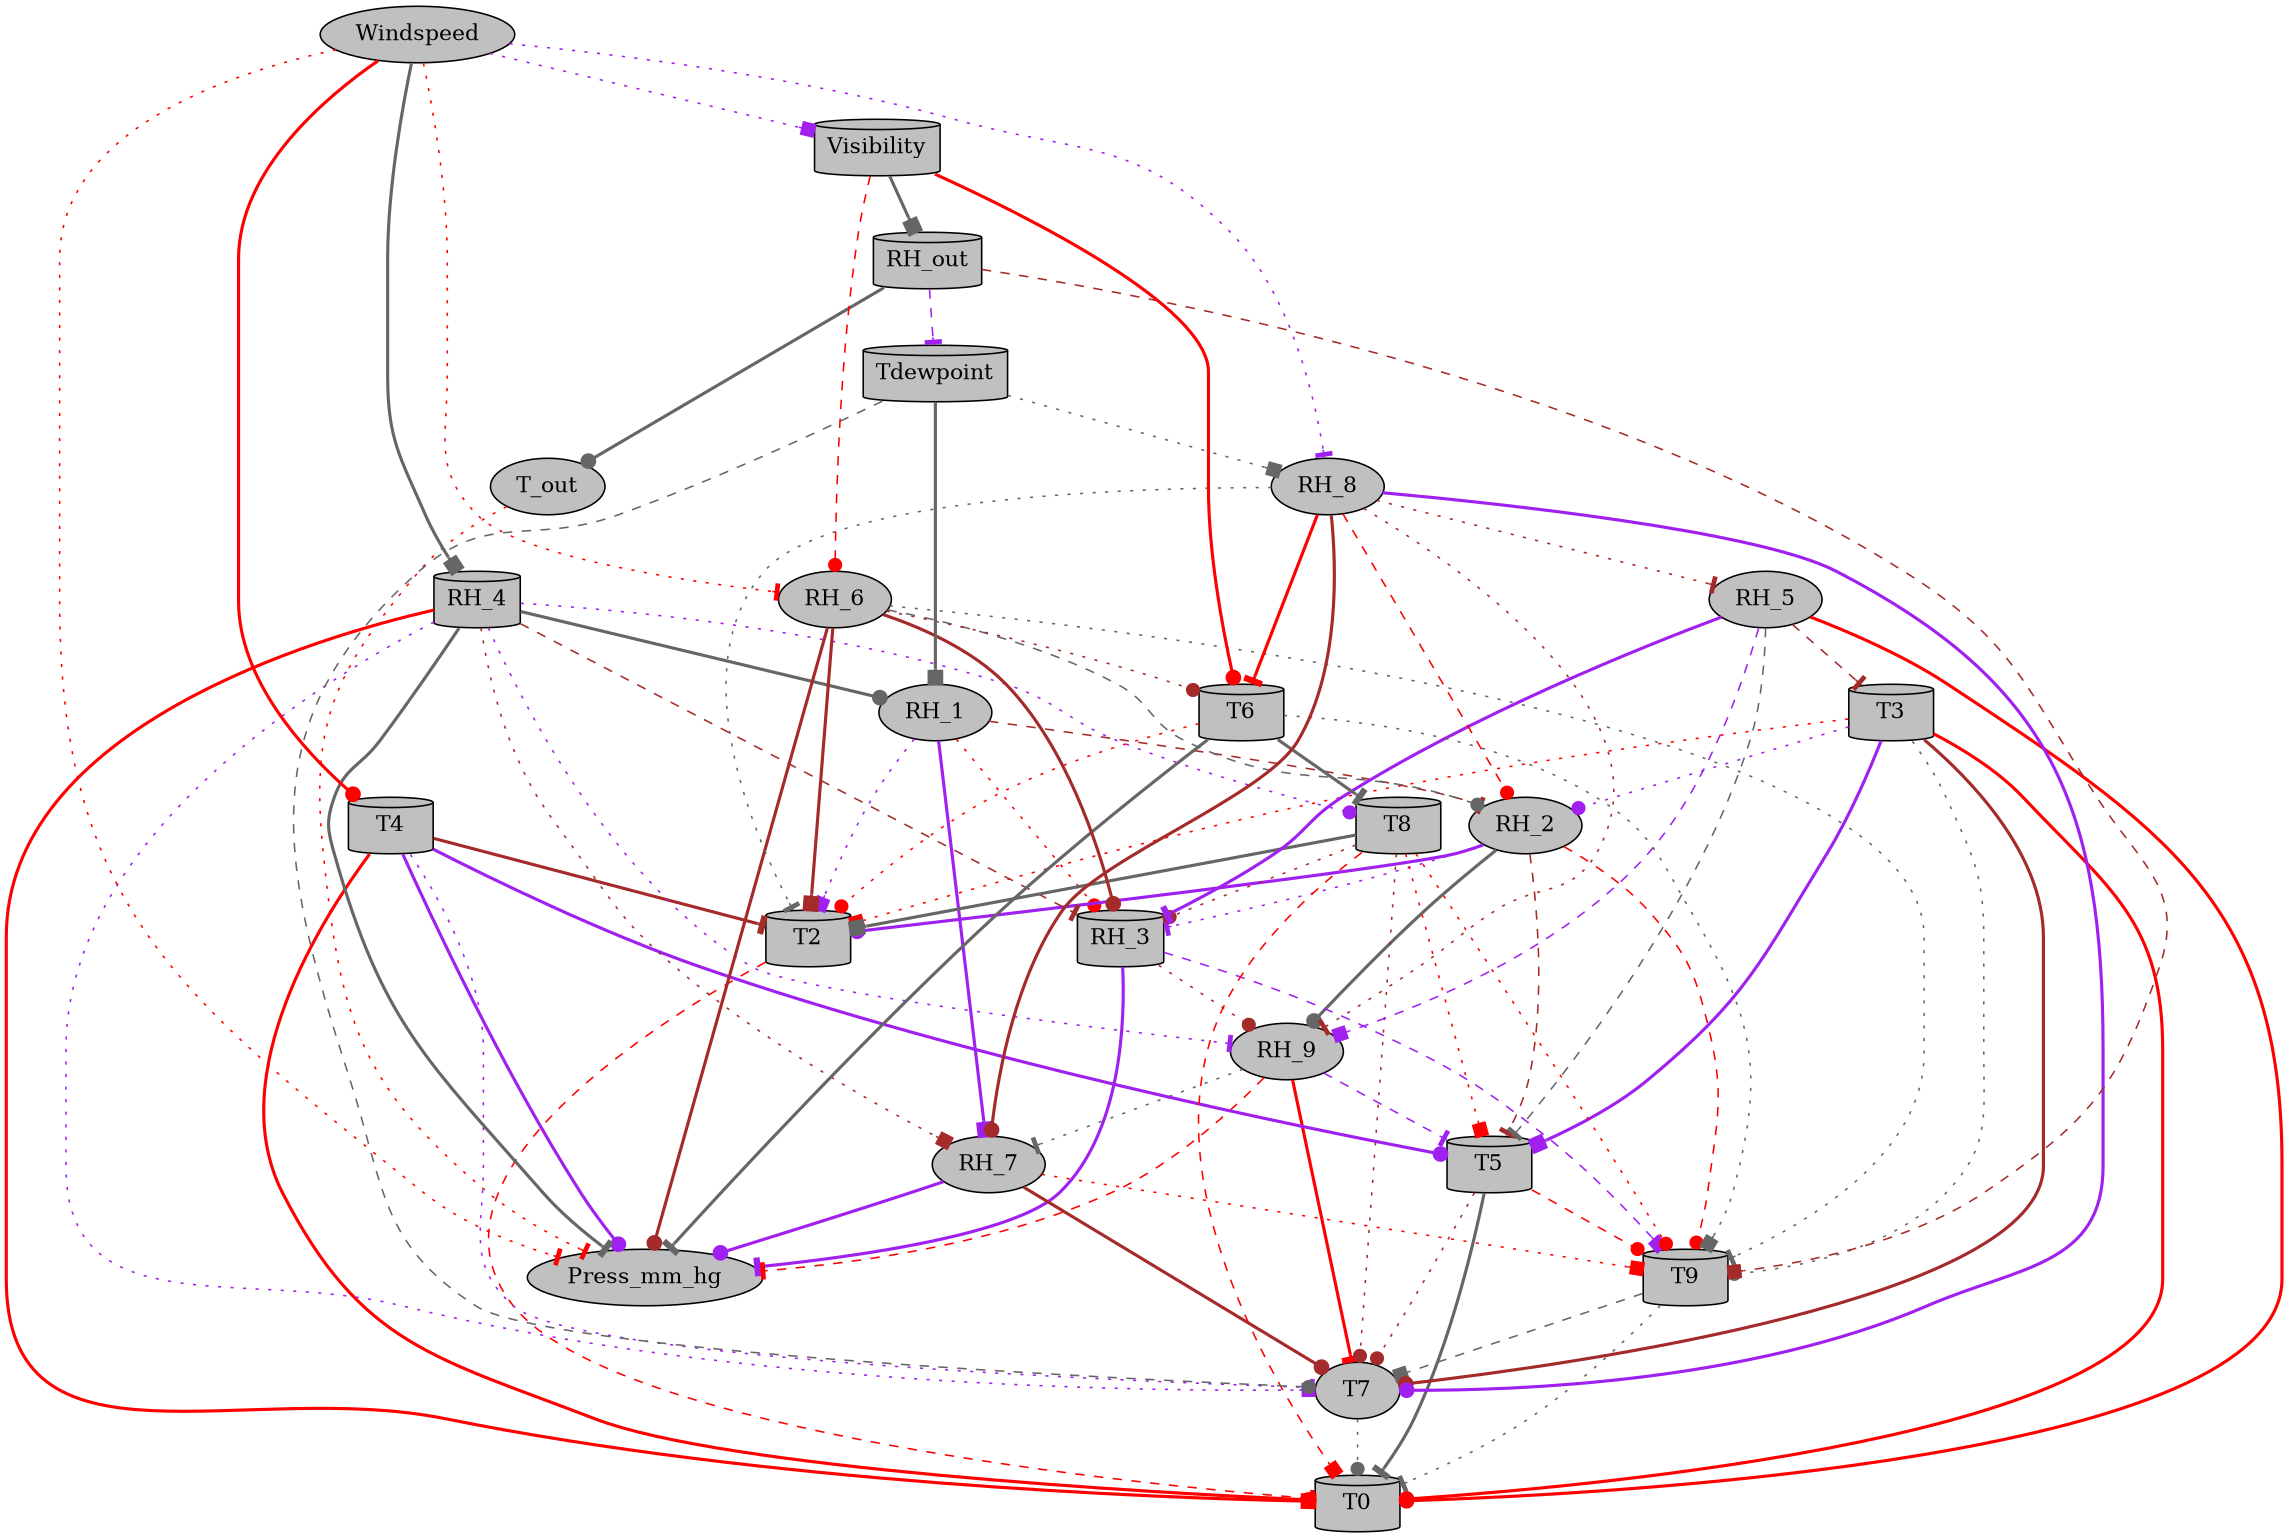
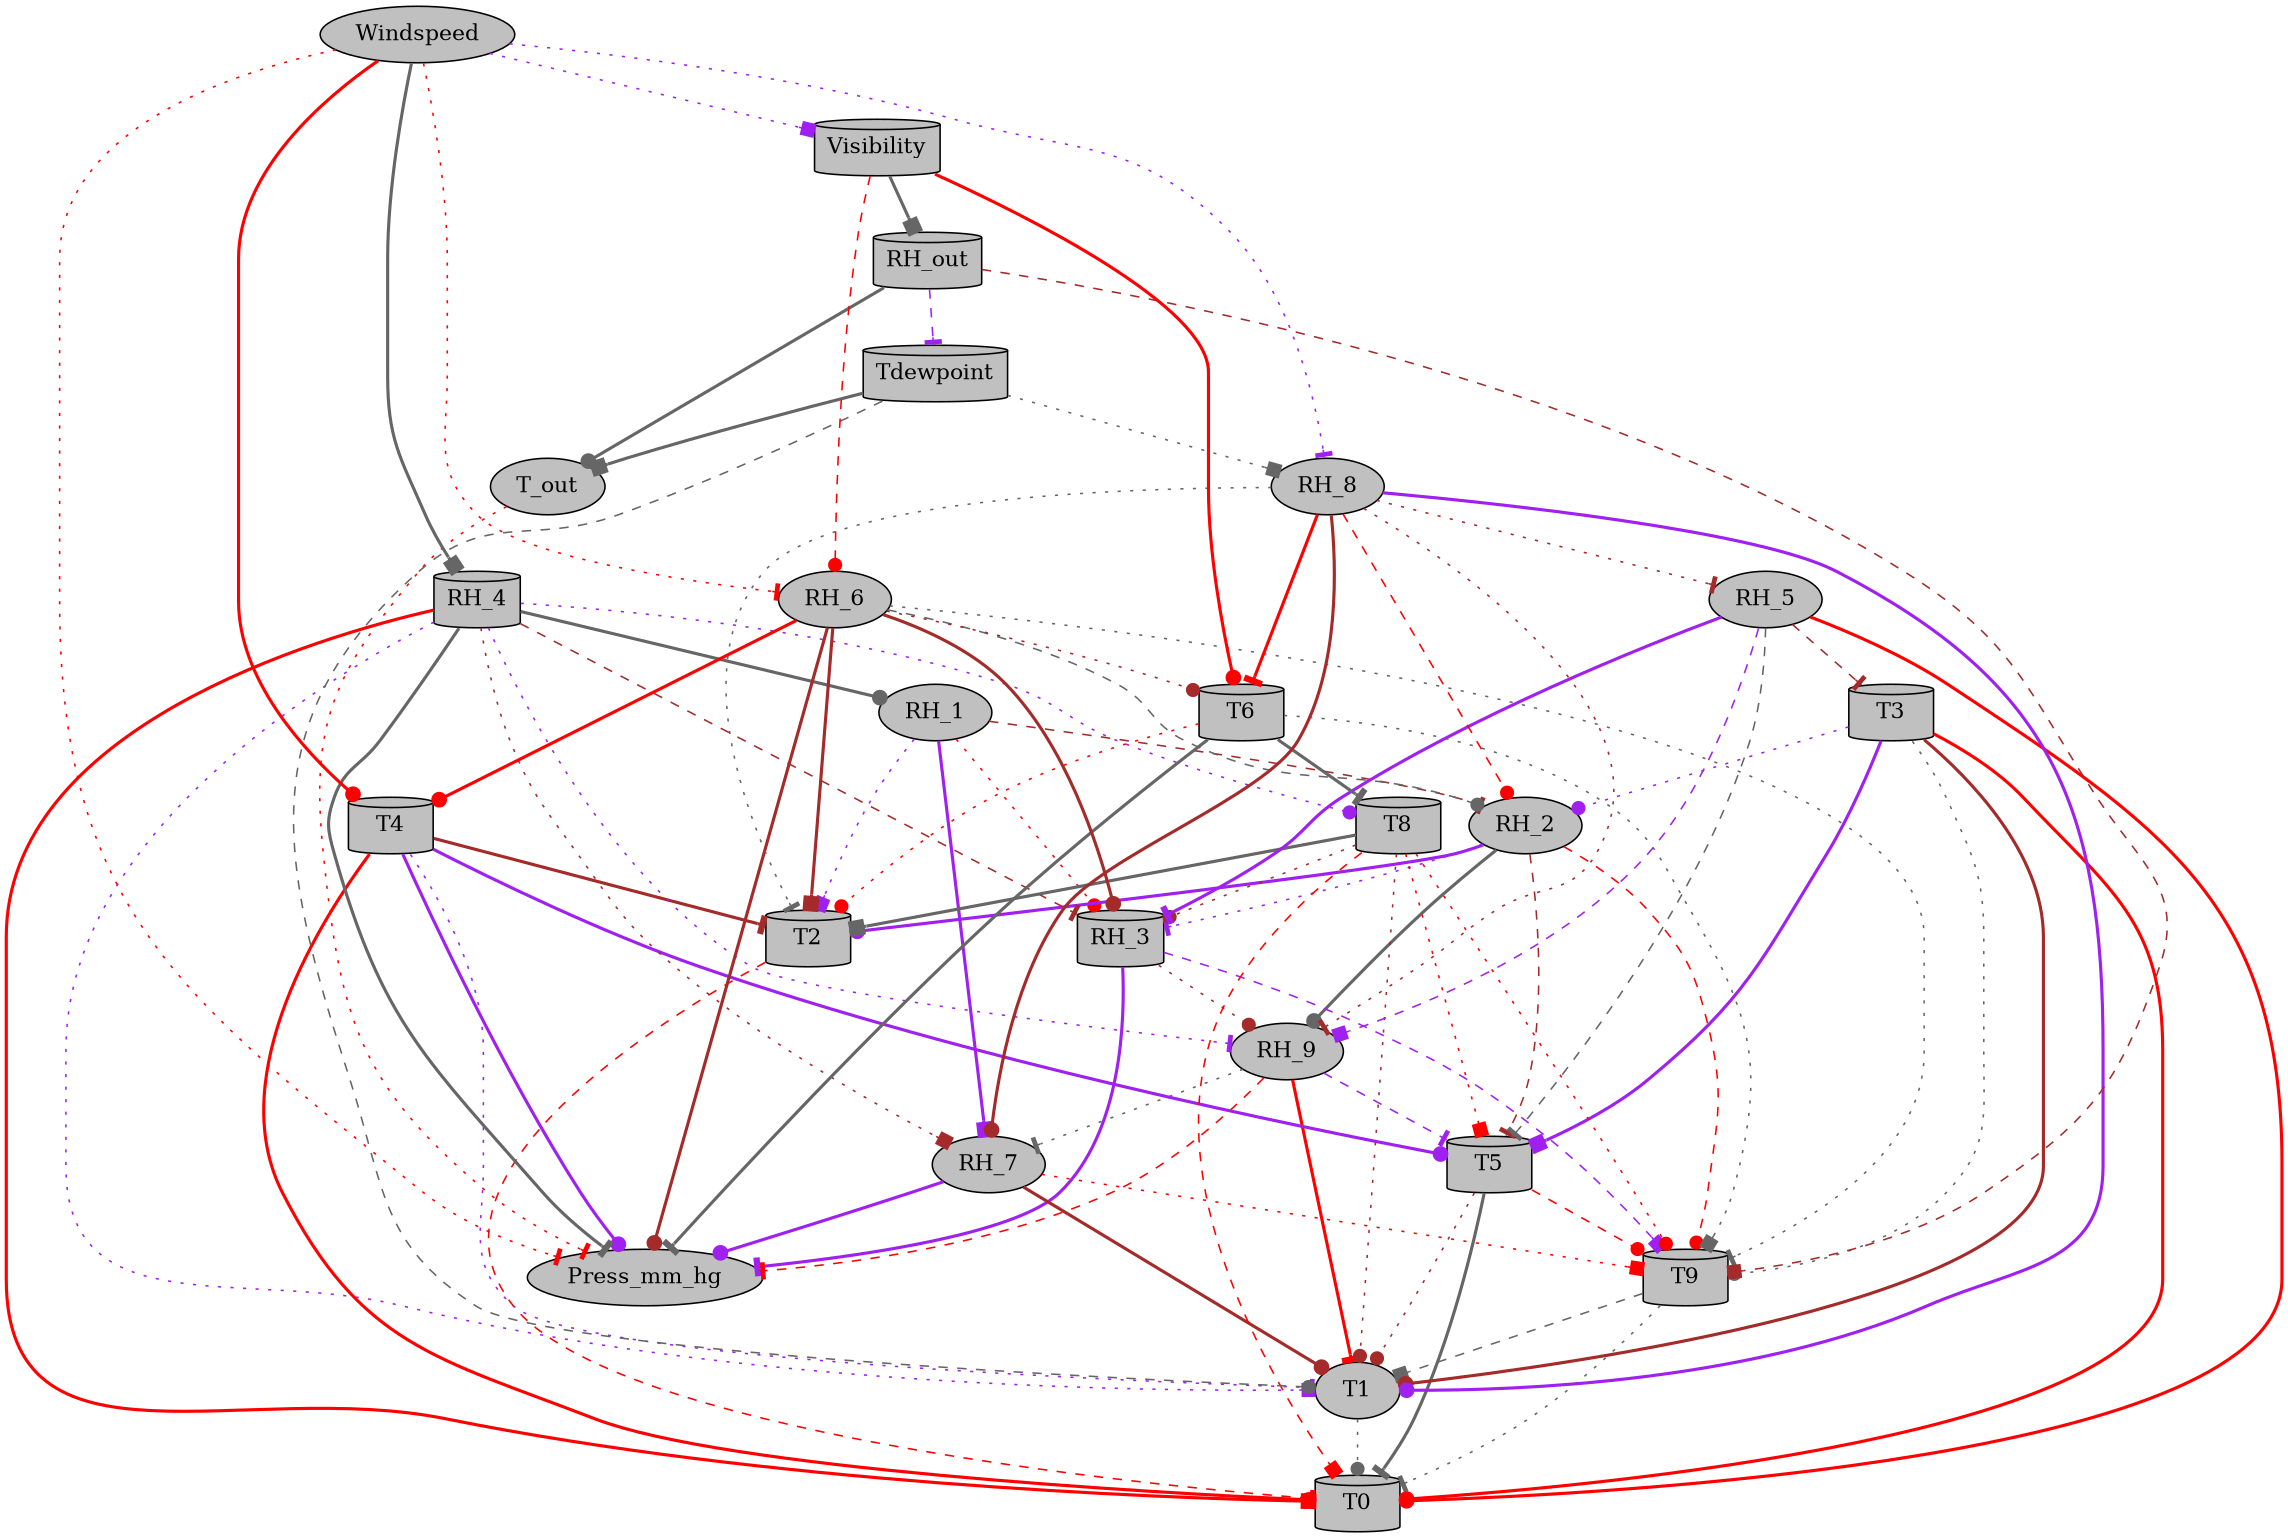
edge "Tdewpoint" -> "RH_1": now "Tdewpoint" -> "T_out"
edge "RH_6" -> "T4": added
edge "T3" -> "T2": removed
node "T7": label "T7" -> "T1"
